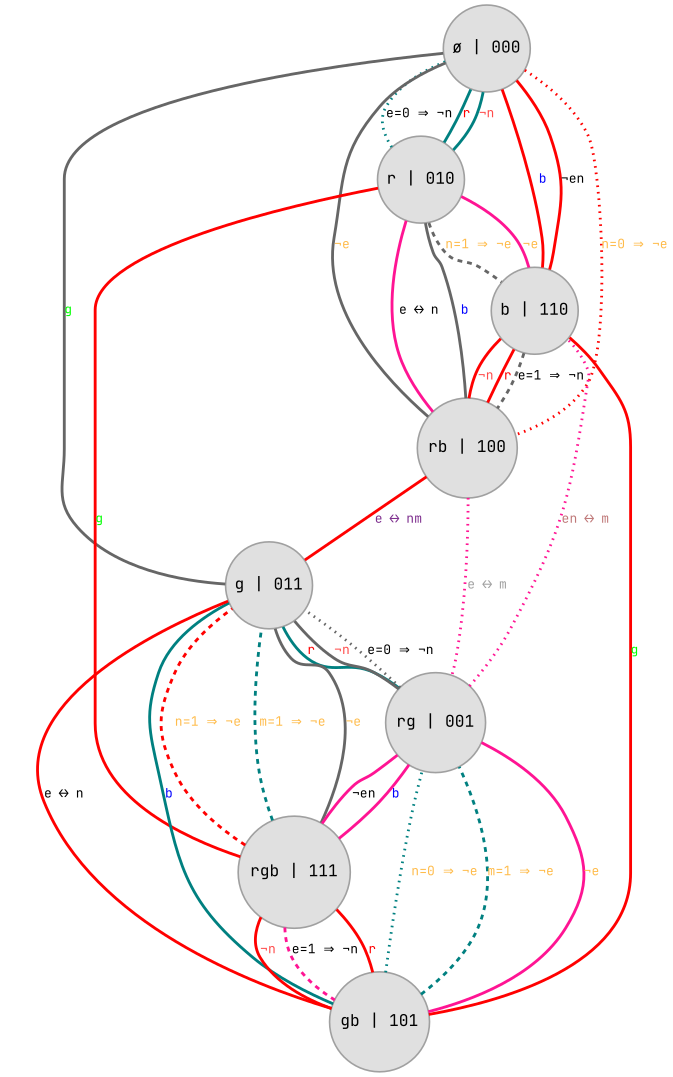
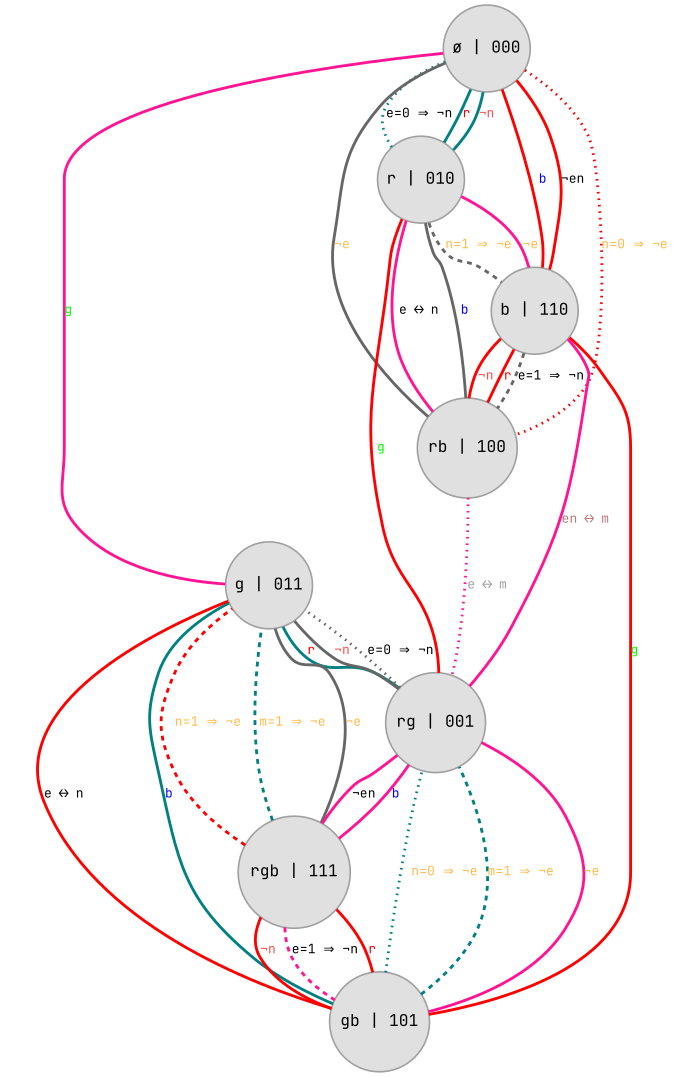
edge "ø | 000" -- "g | 011": color gray40 -> deeppink
edge "r | 010" -- "rgb | 111": now "r | 010" -- "rg | 001"
edge "rb | 100" -- "g | 011": removed, label "e ↔ nm"
edge "b | 110" -- "rg | 001": style dotted -> solid
